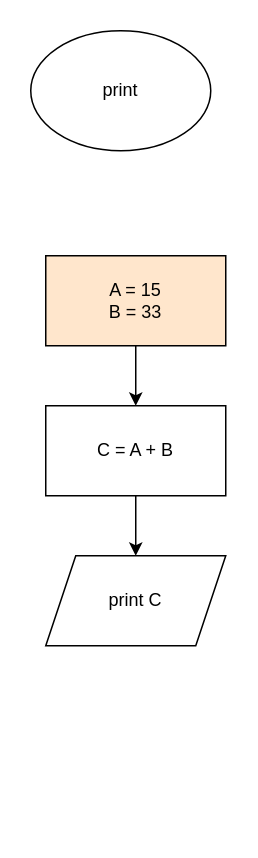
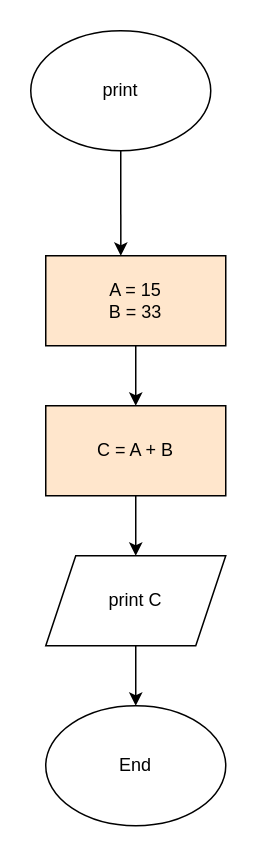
edge "print" -> "A = 15 B = 33": added
node "C = A + B": fillcolor #ffffff -> #ffe6cc
edge "print C" -> "End": added
node "End": added
